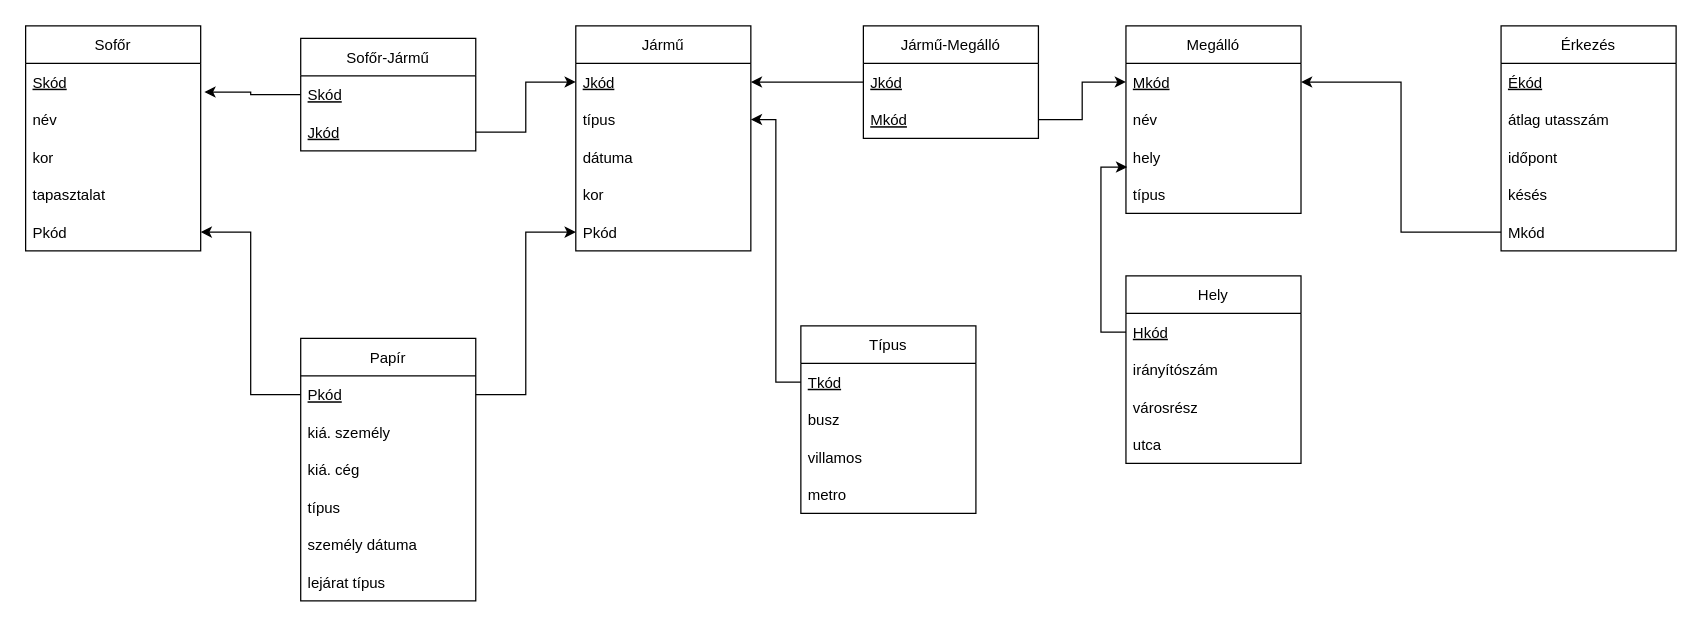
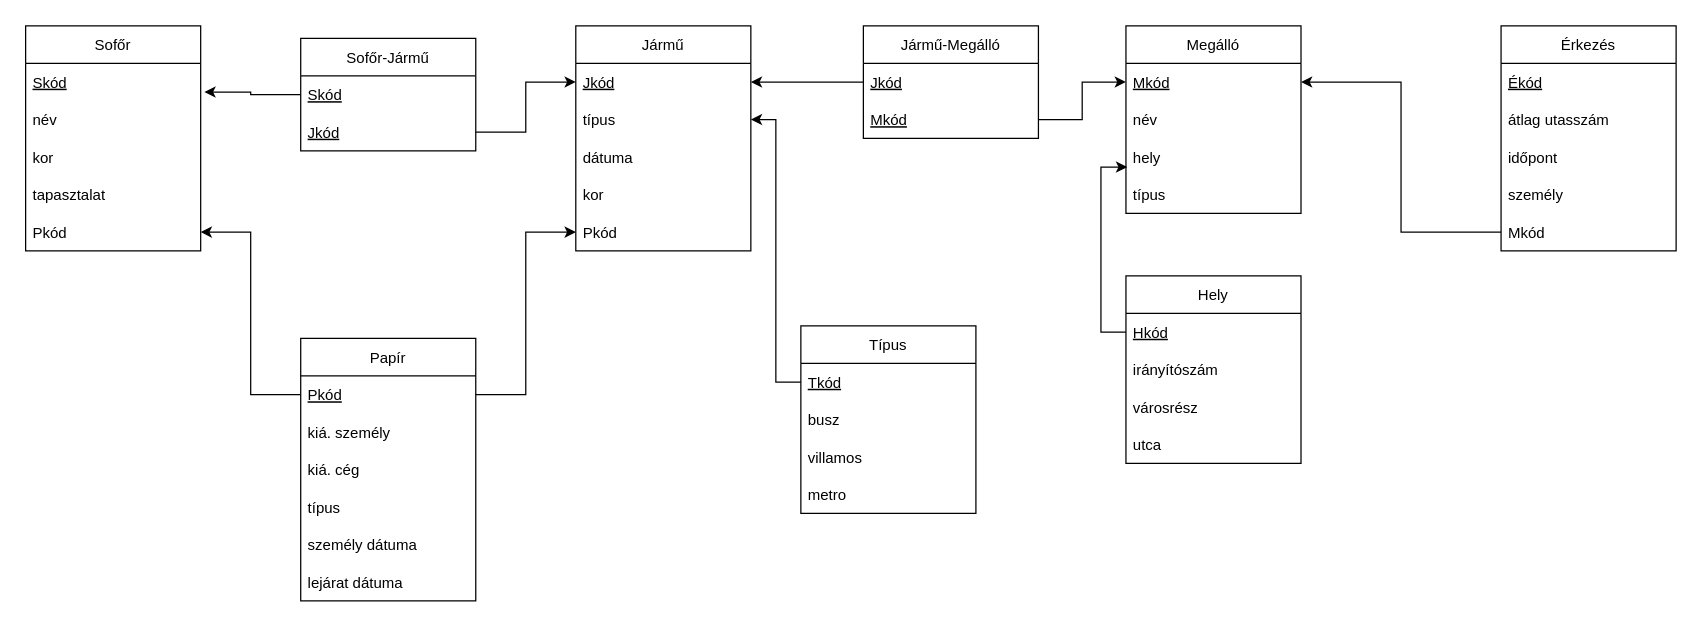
node "késés": label "késés" -> "személy"
node "lejárat típus": label "lejárat típus" -> "lejárat dátuma"
